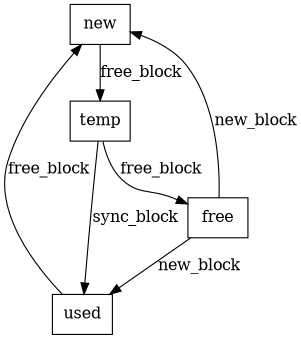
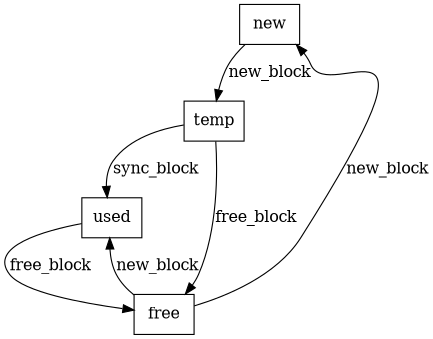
edge "new" -> "temp": label "free_block" -> "new_block"
edge "used" -> "new": now "used" -> "free"
